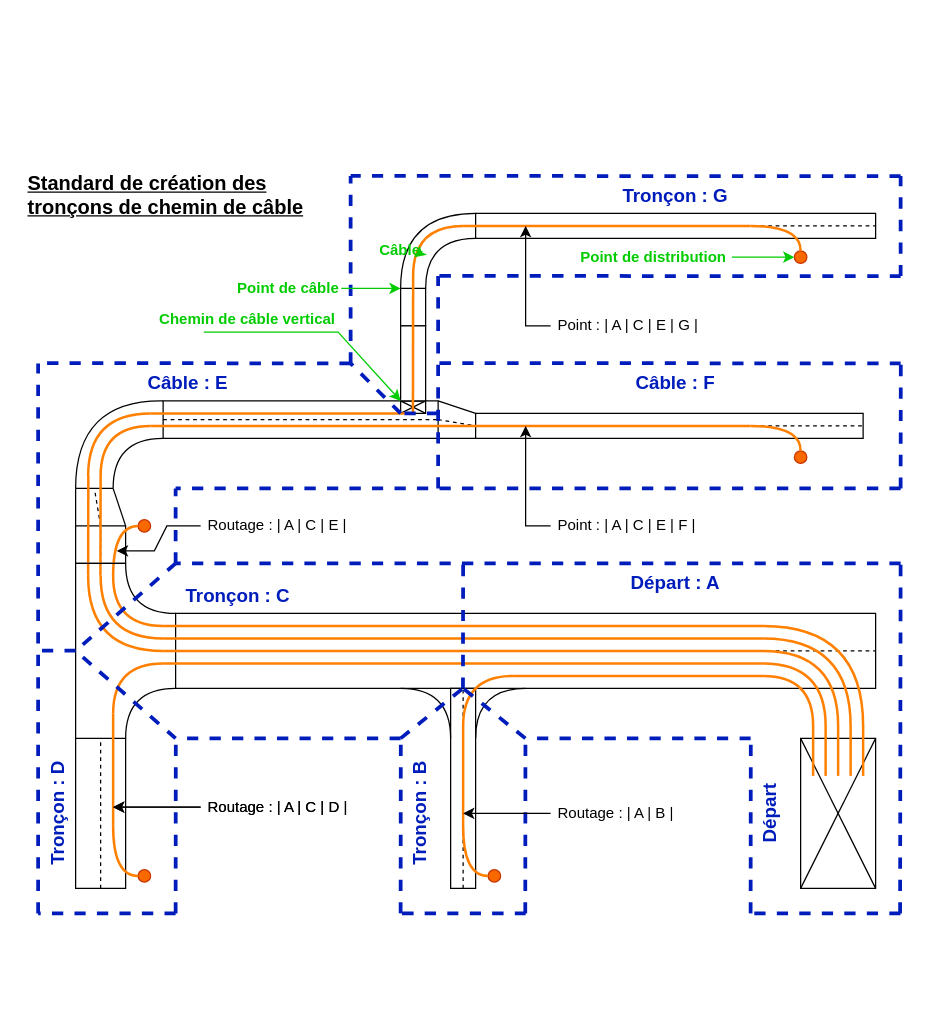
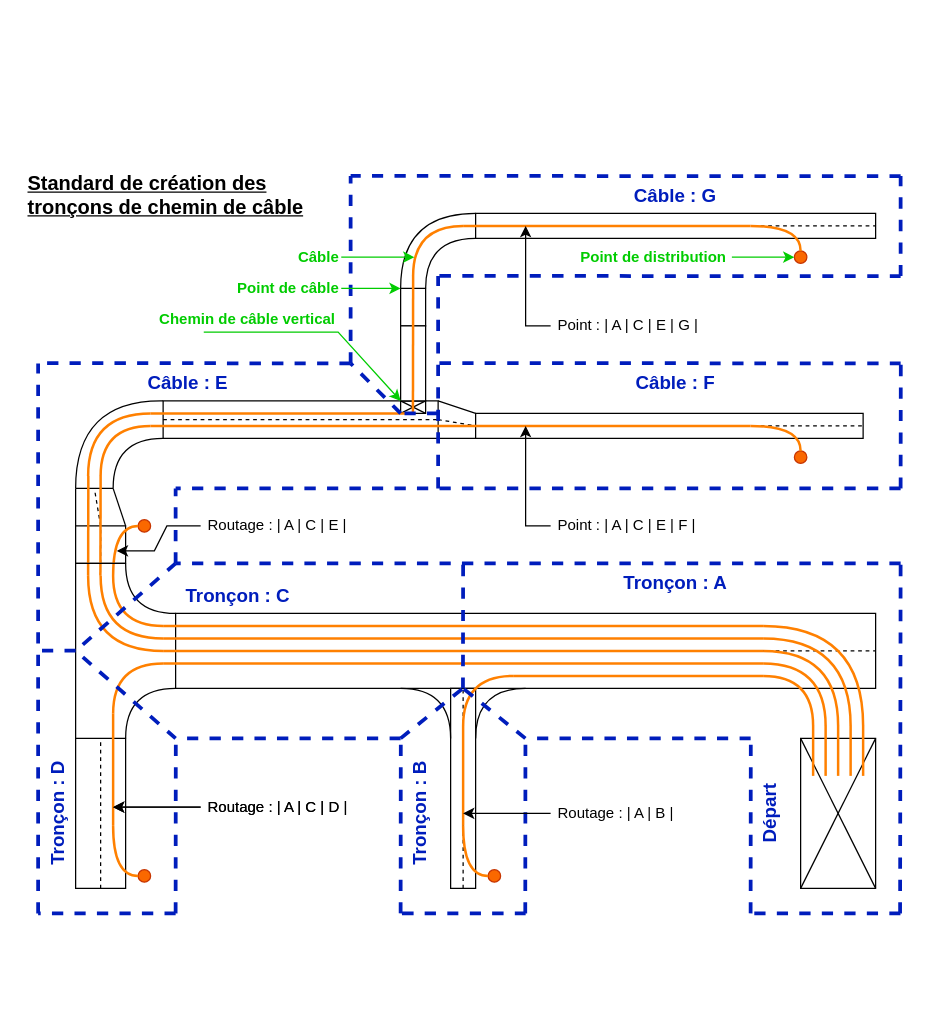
node "Tronçon : G": label "Tronçon : G" -> "Câble : G"
node "Câble": moved (344, 251) -> (263, 257)
node "Départ : A": label "Départ : A" -> "Tronçon : A"
